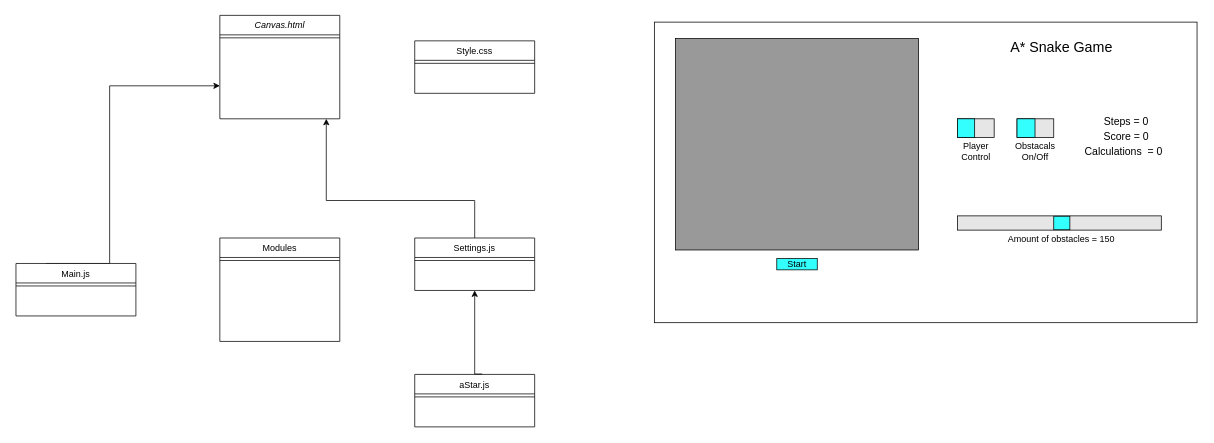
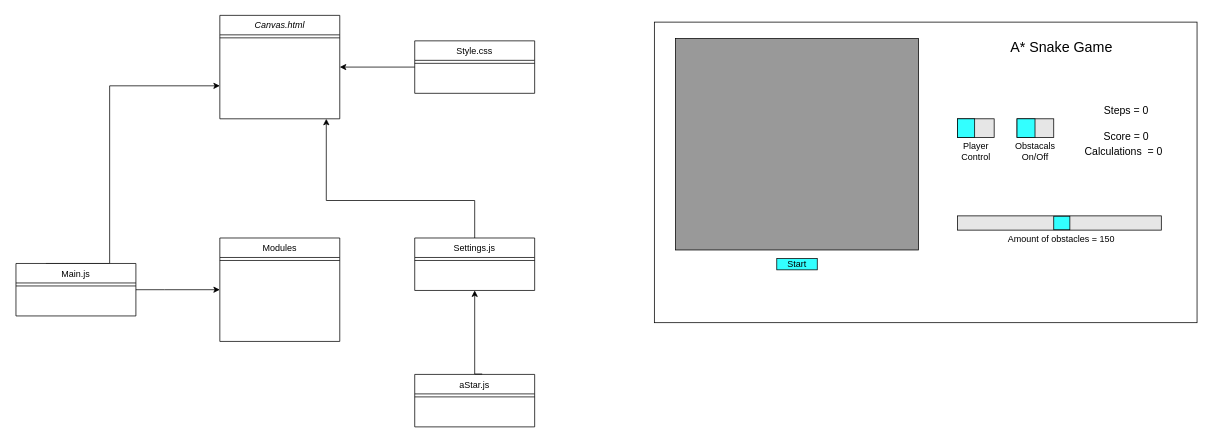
edge "Style.css" -> "Canvas.html": added
node "Steps = 0": moved (1126, 122) -> (1126, 111)
edge "Main.js" -> "Modules": added
